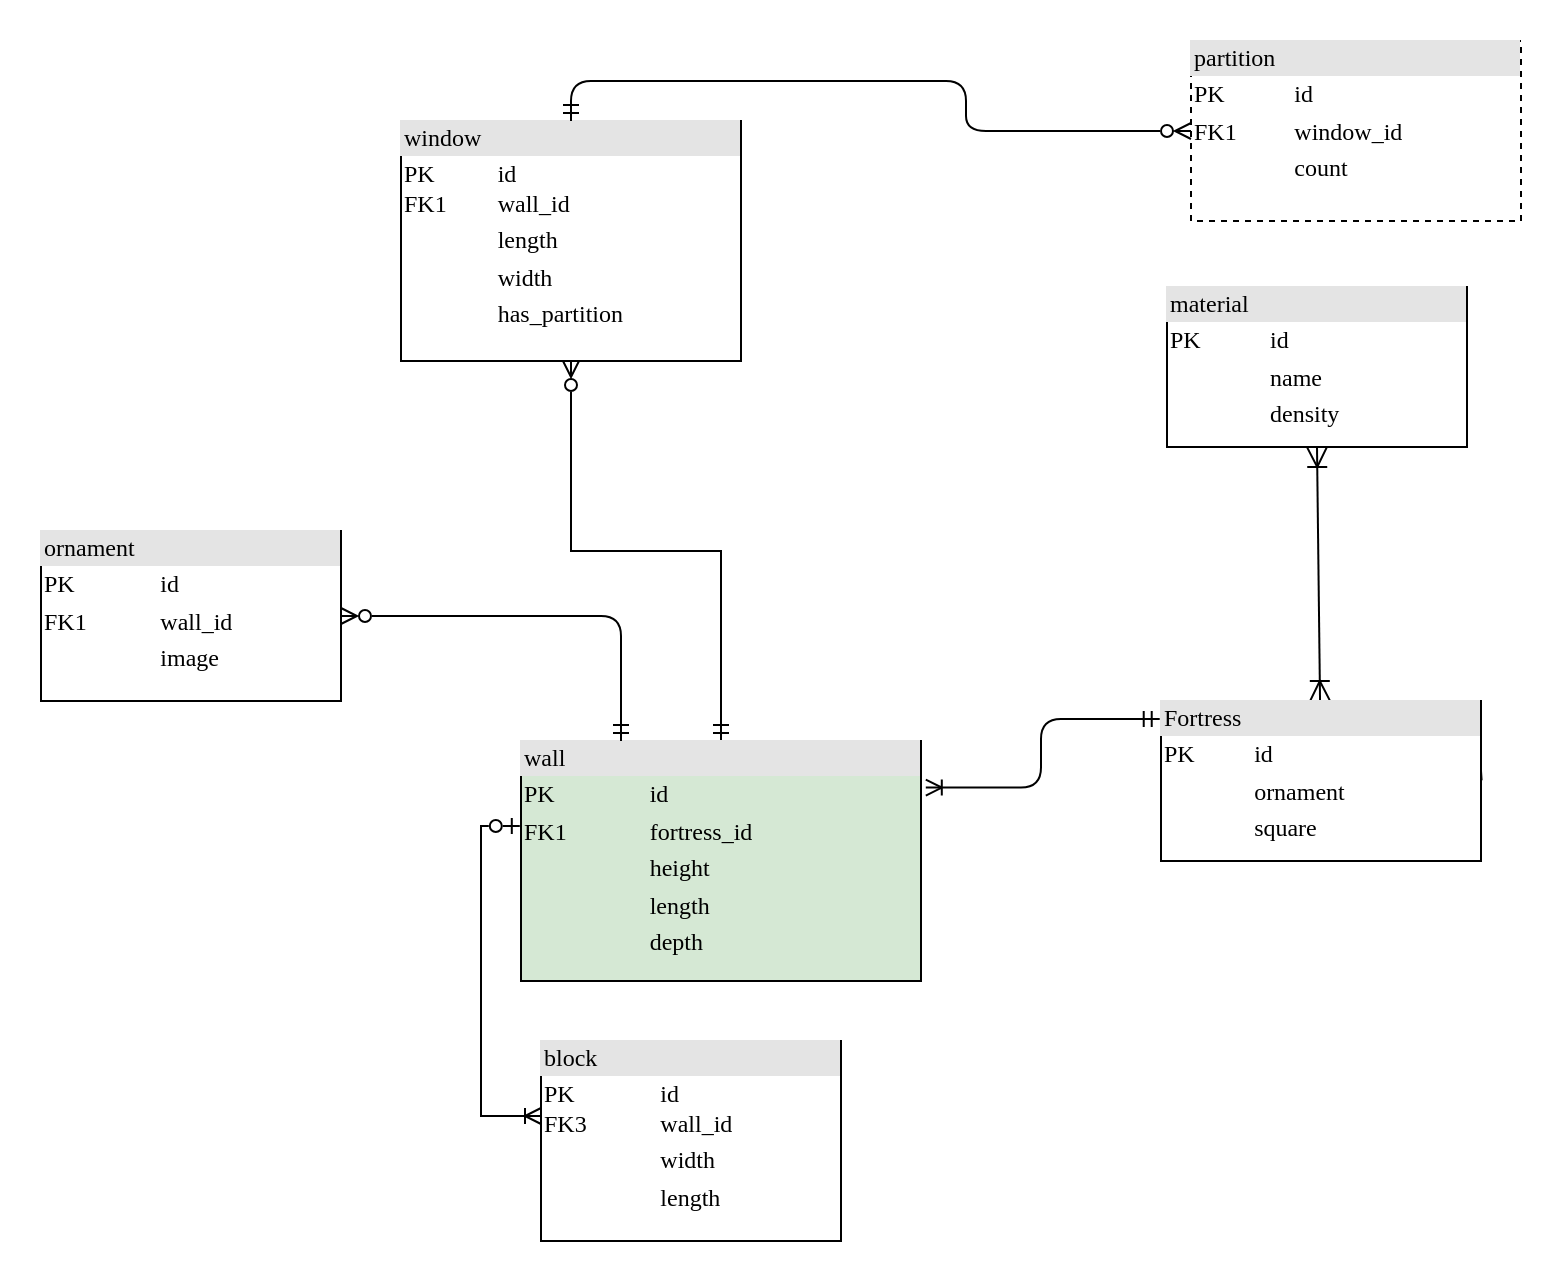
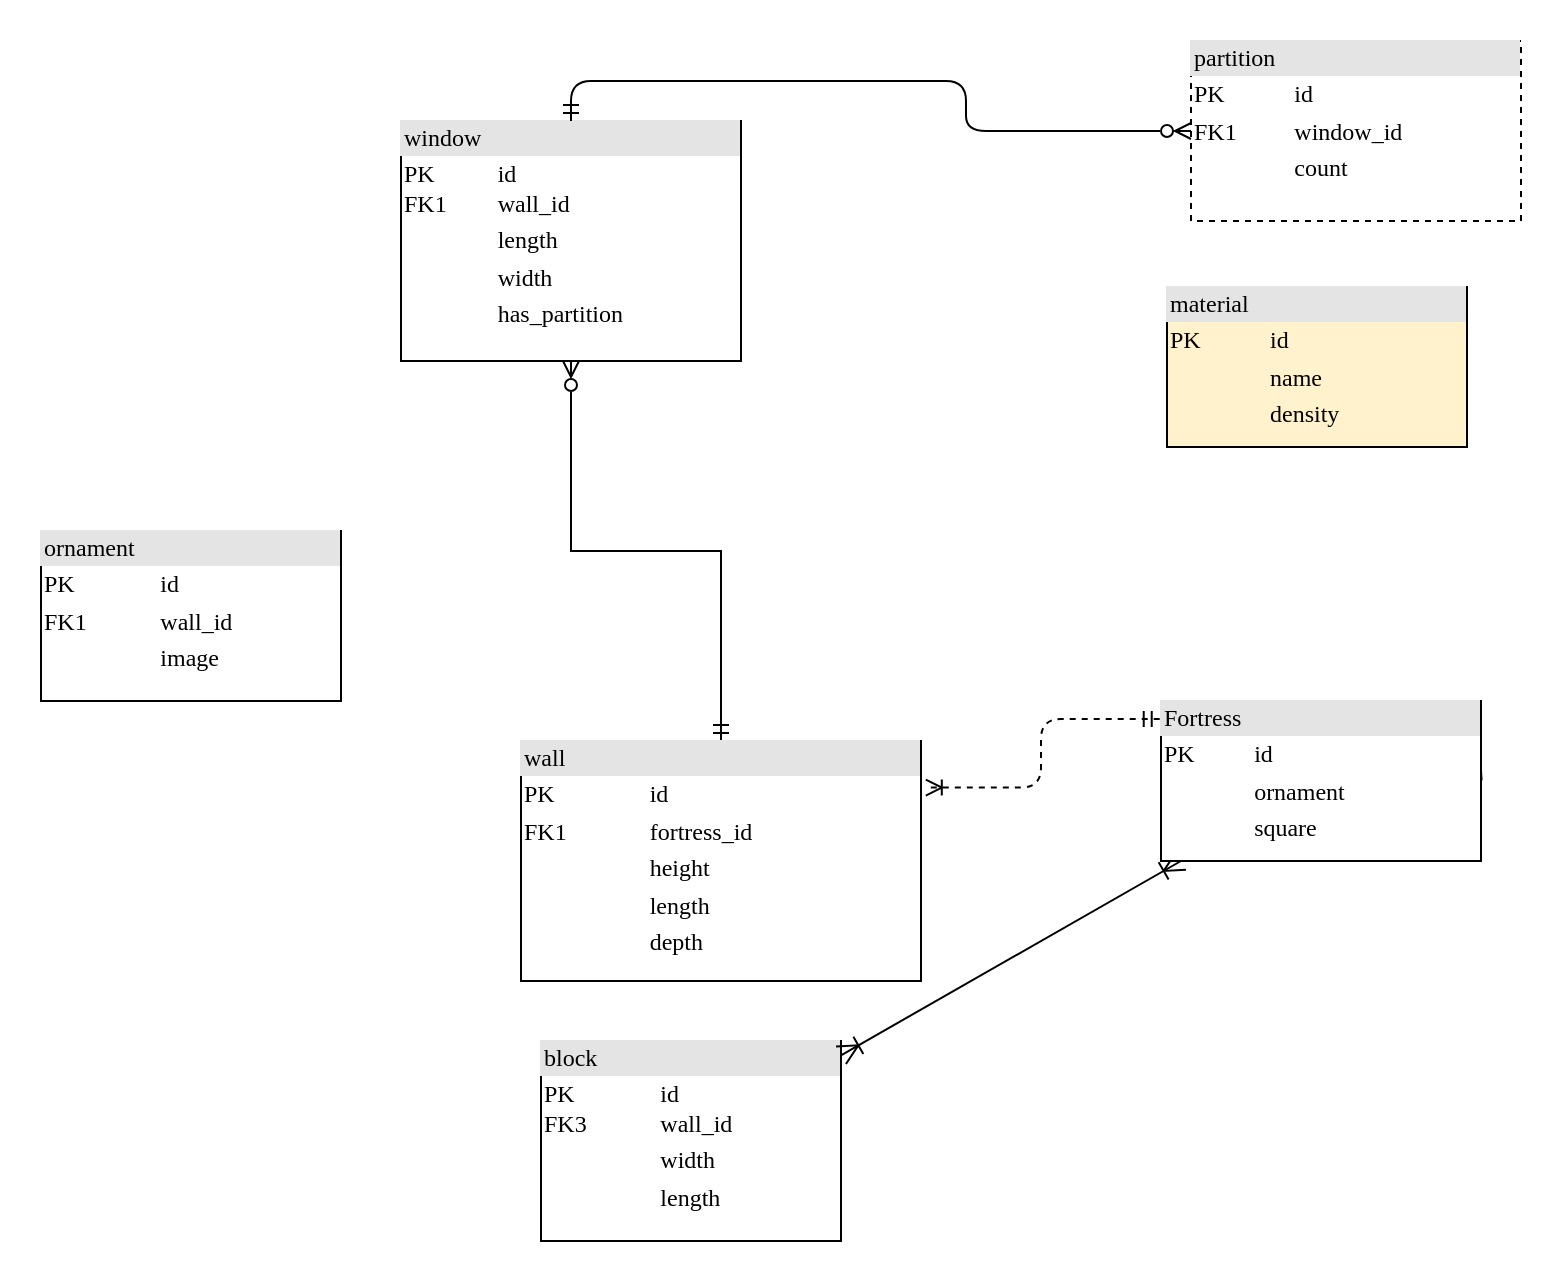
node "material PK id name density": fillcolor #ffffff -> #fff2cc
edge "material PK id name density" -- "Fortress PK id ornament square": now "block PK FK3 id wall_id width length" -- "Fortress PK id ornament square"
edge "ornament PK id FK1 wall_id image" -- "wall PK id FK1 fortress_id height length depth": removed
edge "Fortress PK id ornament square" -- "wall PK id FK1 fortress_id height length depth": style solid -> dashed
node "wall PK id FK1 fortress_id height length depth": fillcolor #d5e8d4 -> #ffffff
edge "wall PK id FK1 fortress_id height length depth" -- "block PK FK3 id wall_id width length": removed
